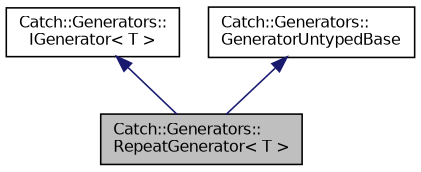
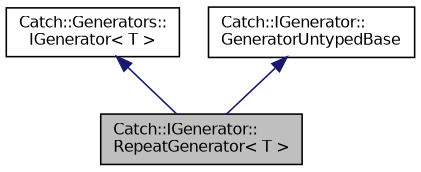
node "Catch::Generators:: GeneratorUntypedBase": label "Catch::Generators:: GeneratorUntypedBase" -> "Catch::IGenerator:: GeneratorUntypedBase"
node "Catch::Generators:: RepeatGenerator< T >": label "Catch::Generators:: RepeatGenerator< T >" -> "Catch::IGenerator:: RepeatGenerator< T >"
